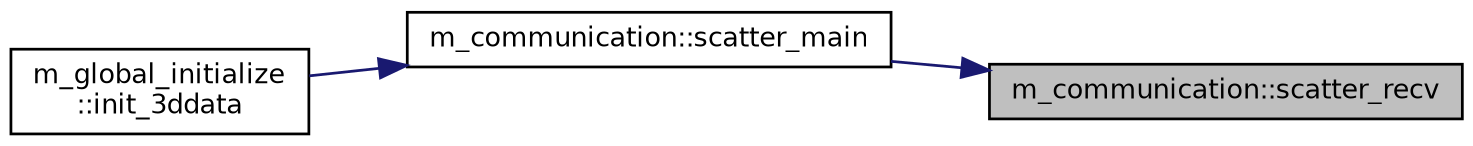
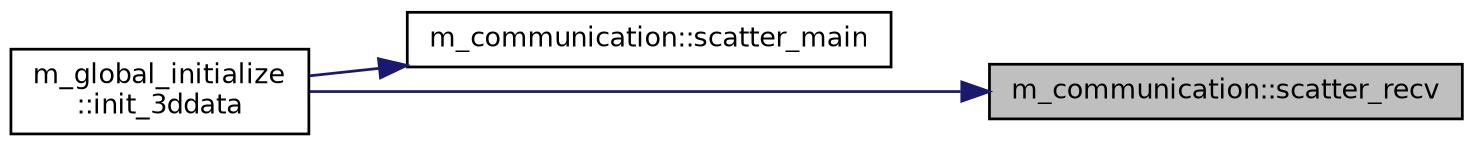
edge "m_communication::scatter_main" -> "m_communication::scatter_recv": now "m_global_initialize ::init_3ddata" -> "m_communication::scatter_recv"
